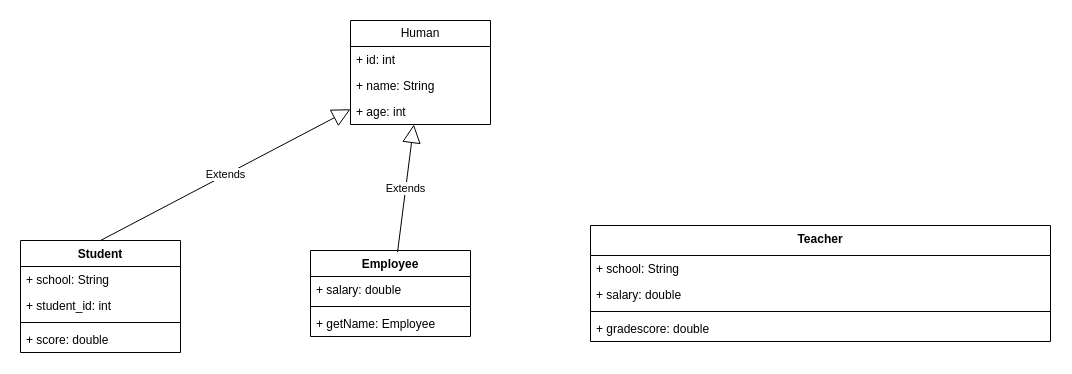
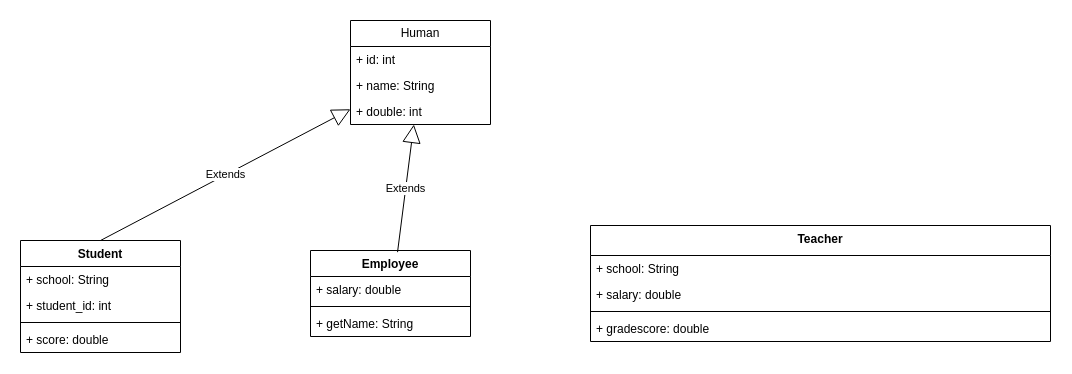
node "+ age: int": label "+ age: int" -> "+ double: int"
node "+ getName: Employee": label "+ getName: Employee" -> "+ getName: String"
